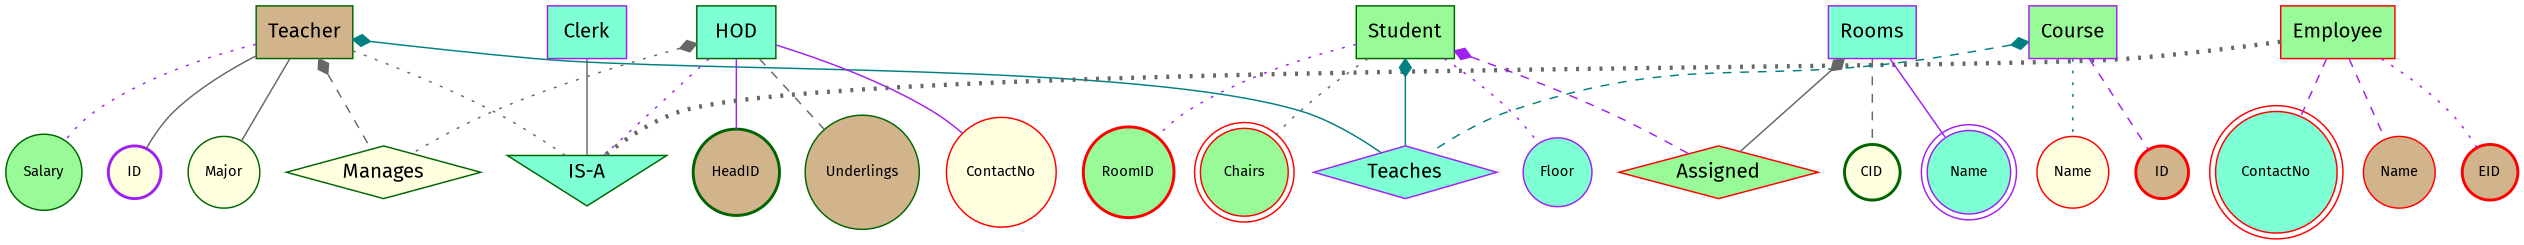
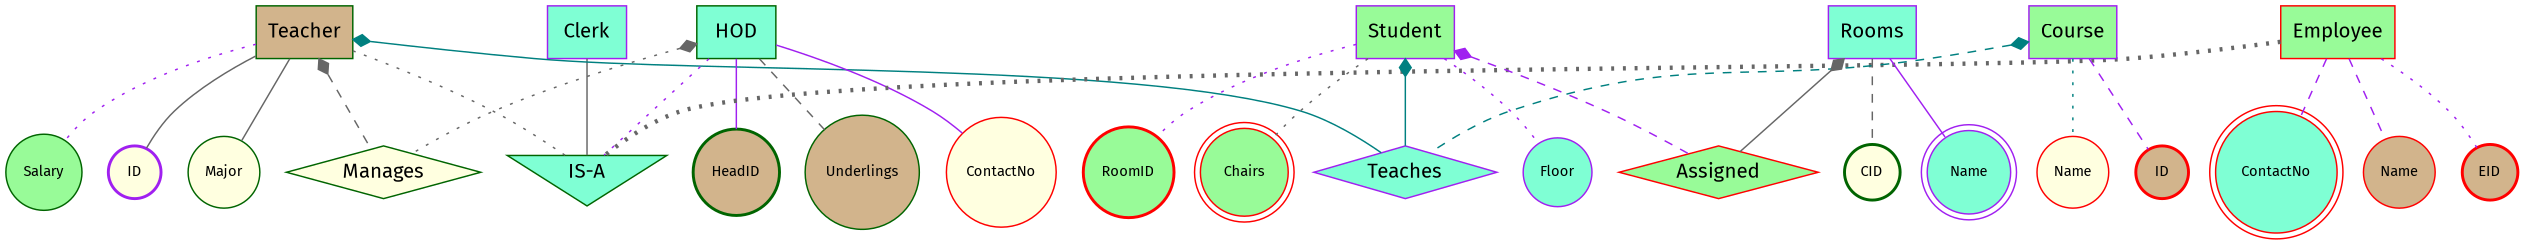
node "Student": color darkgreen -> purple
